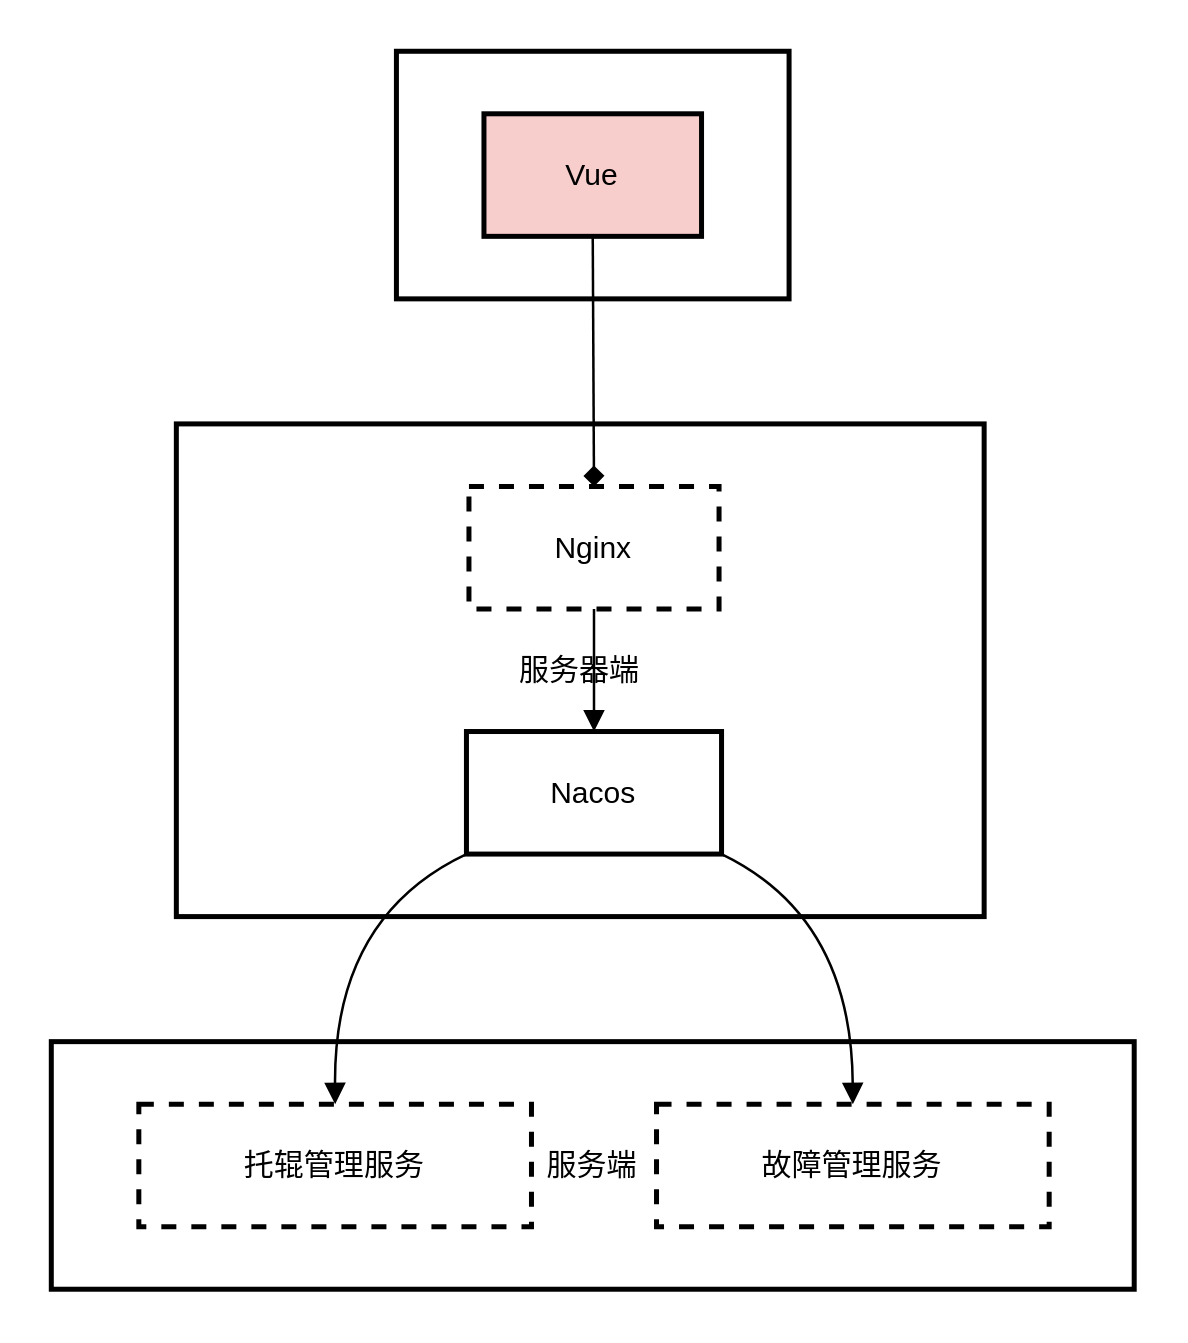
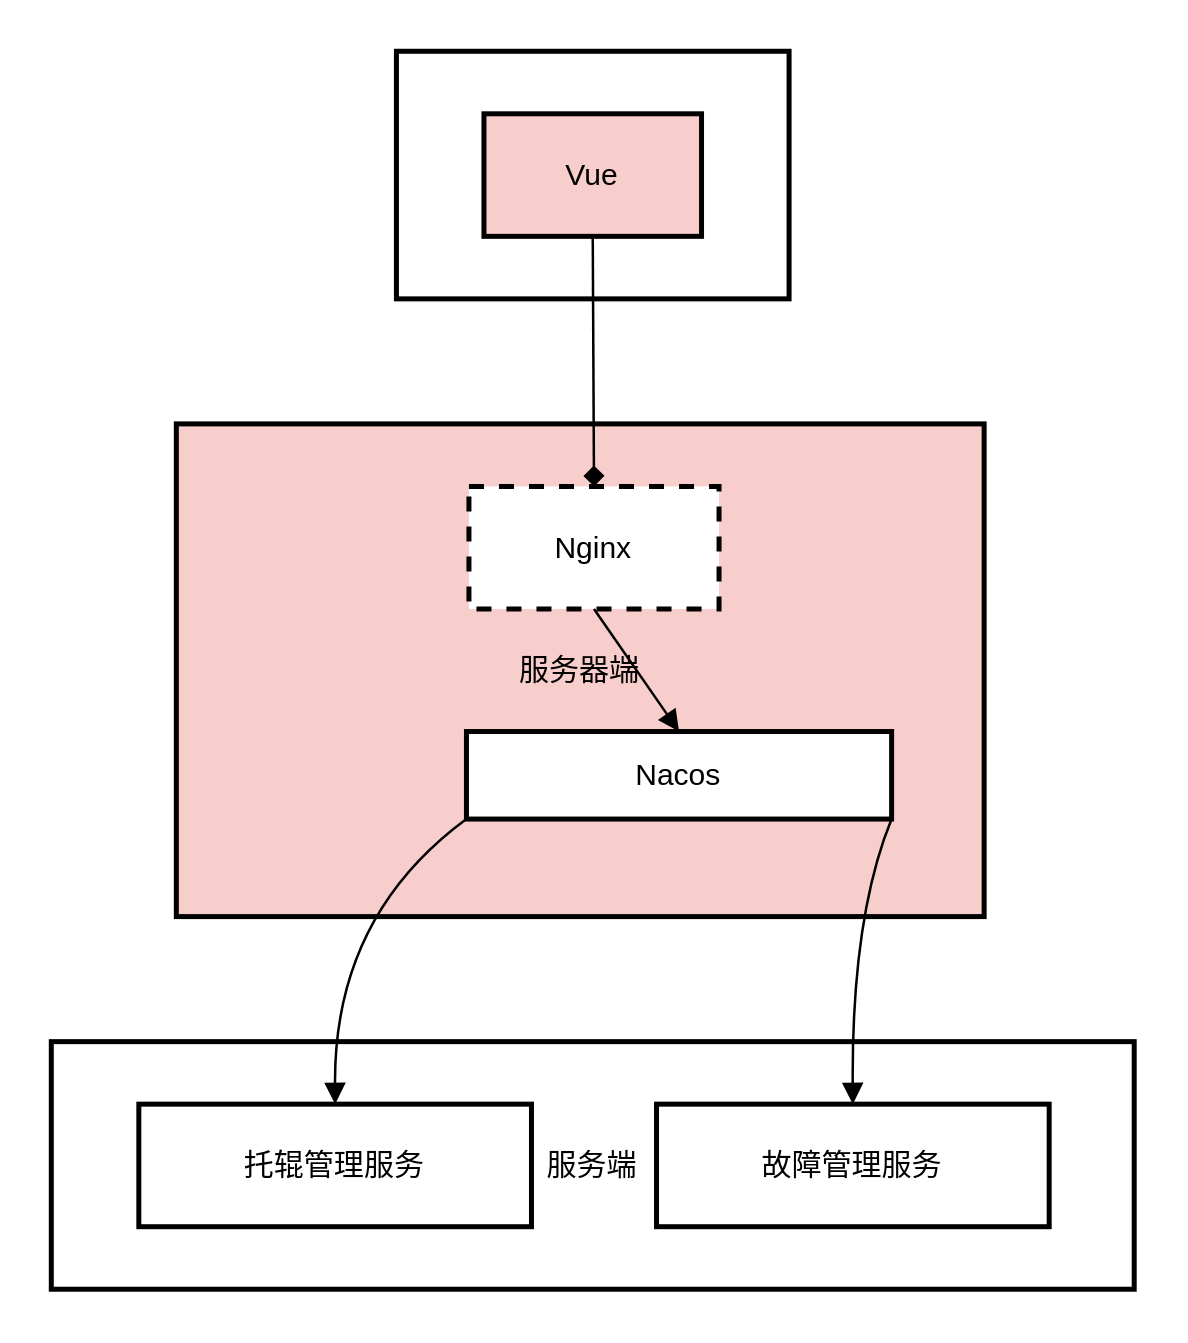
node "服务器端": fillcolor #ffffff -> #f8cecc
node "Nacos": size 255x123 -> 425x88
node "托辊管理服务": style dashed -> solid
node "故障管理服务": style dashed -> solid
